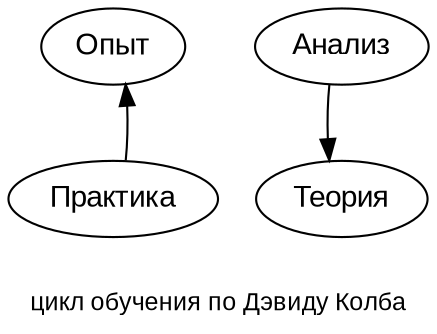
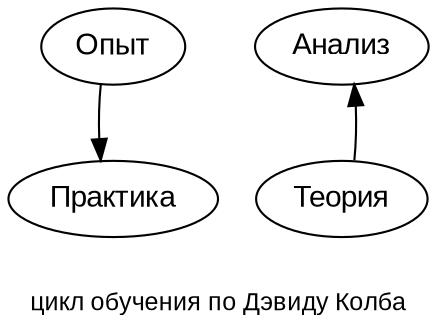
edge "Анализ" -> "Теория": reversed
edge "Практика" -> "Опыт": reversed
